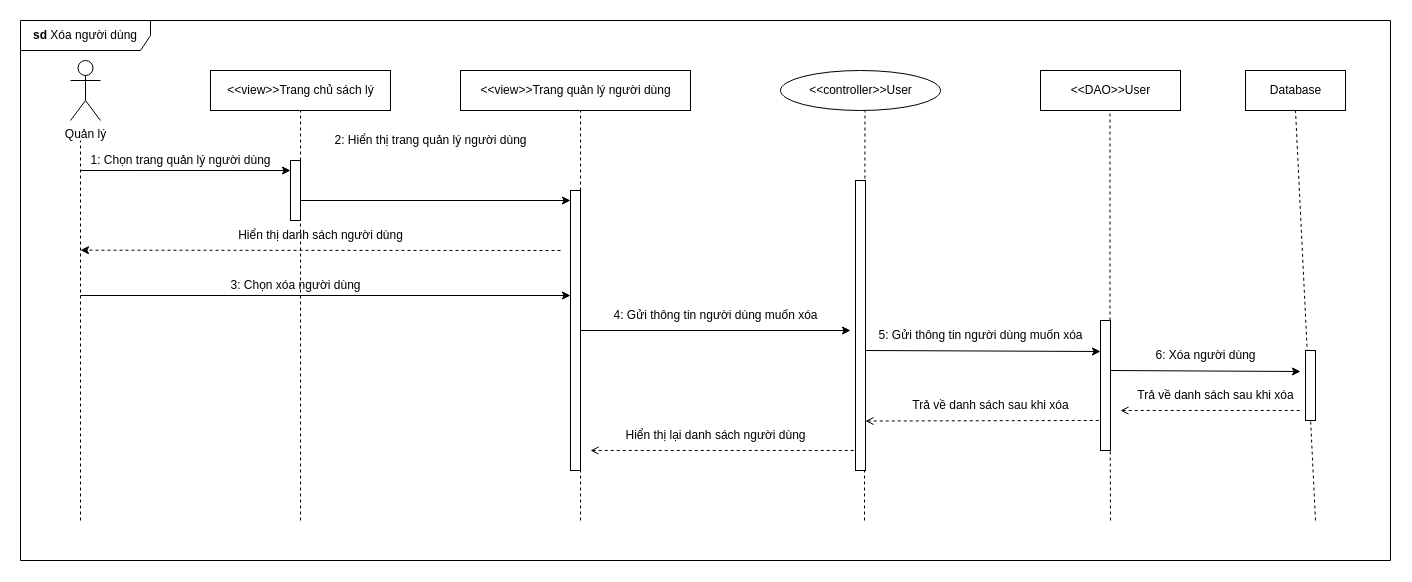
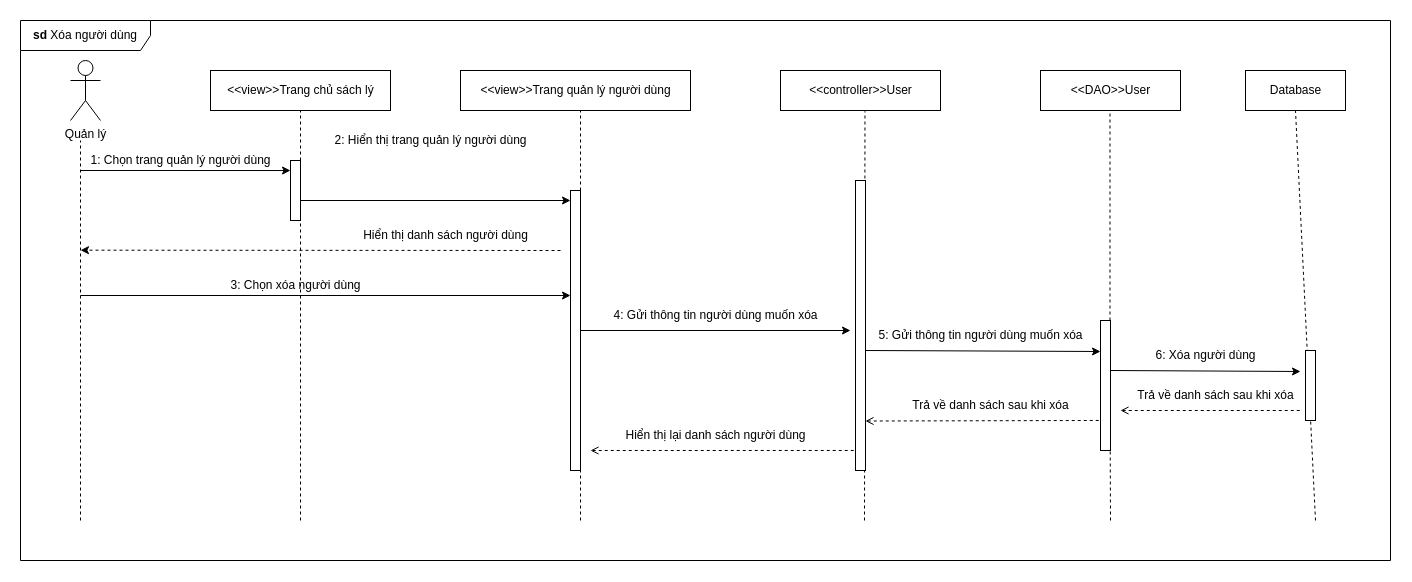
node "<<controller>>User": shape ellipse -> rectangle
node "Hiển thị danh sách người dùng": moved (321, 236) -> (446, 236)
